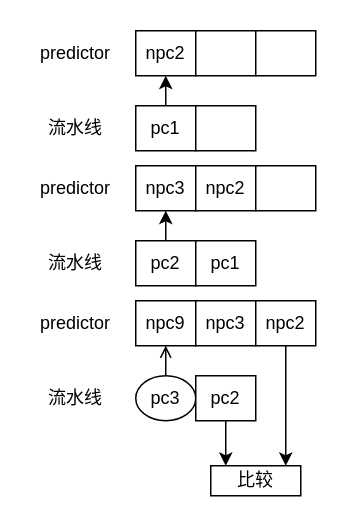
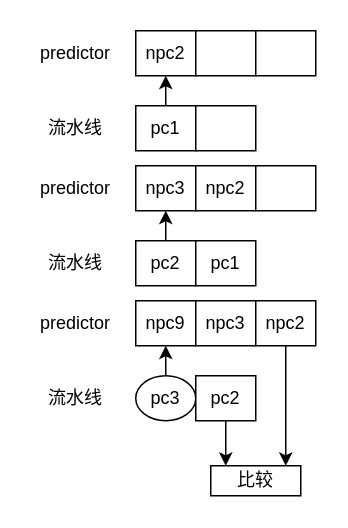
edge "pc3" -> "npc9": arrowhead open -> classic
